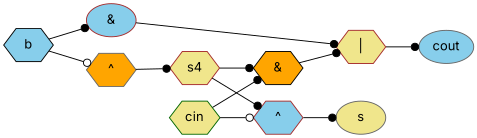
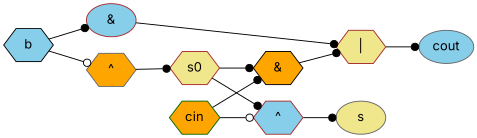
node "s4": label "s4" -> "s0"
node "cin": fillcolor khaki -> orange
